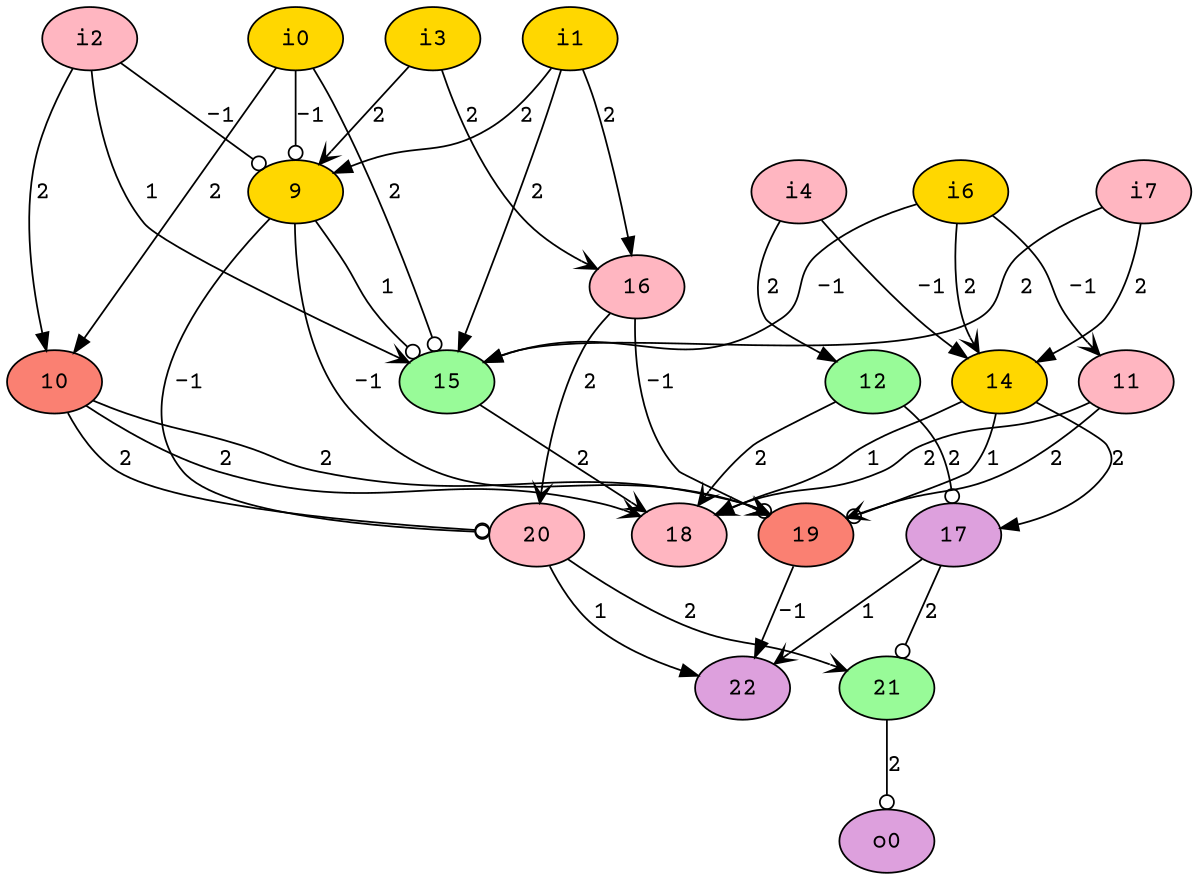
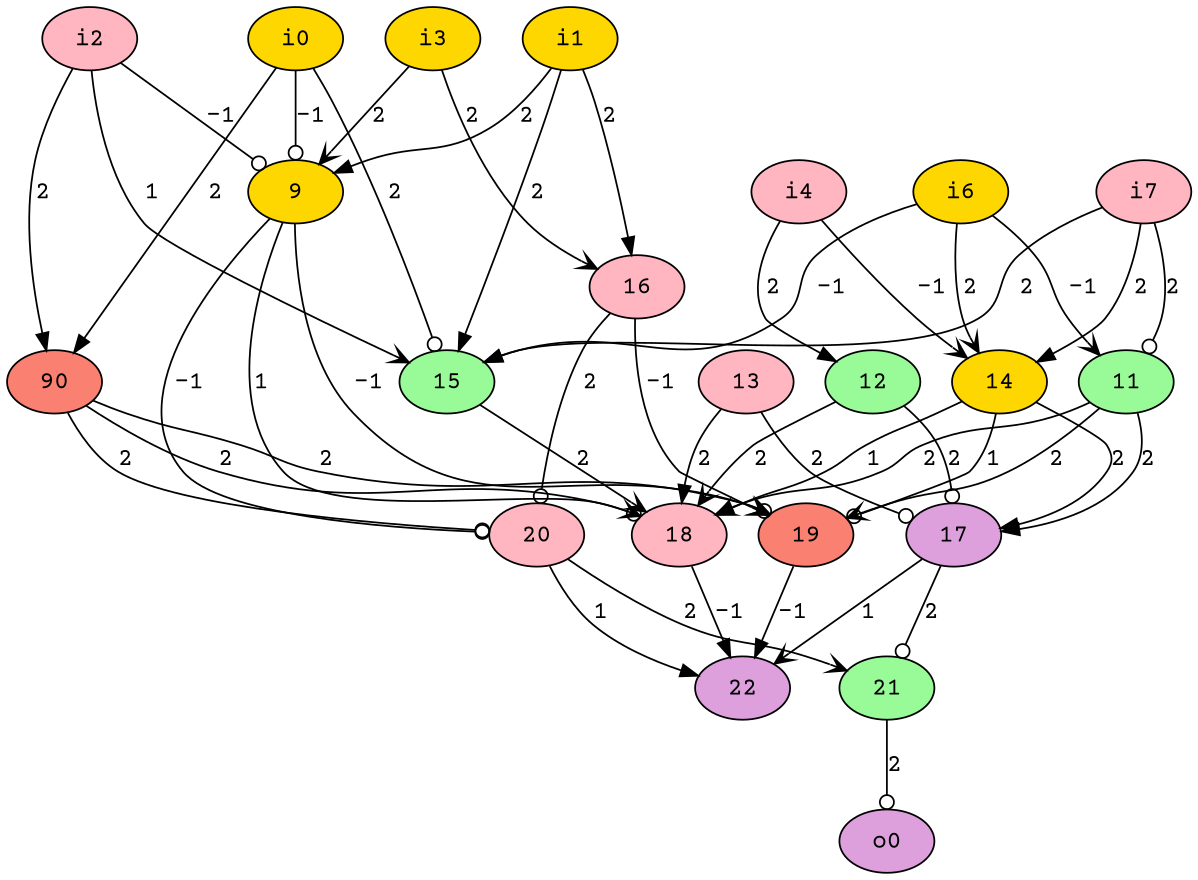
edge "i7" -> "11": added, label "2"
edge "9" -> "15": now "9" -> "18"
edge "i4" -> "14": arrowhead normal -> vee
node "10": label "10" -> "90"
node "13": added
node "11": fillcolor lightpink -> palegreen
edge "16" -> "20": arrowhead vee -> odot
edge "11" -> "17": added, label "2"
edge "18" -> "22": added, label "-1"
